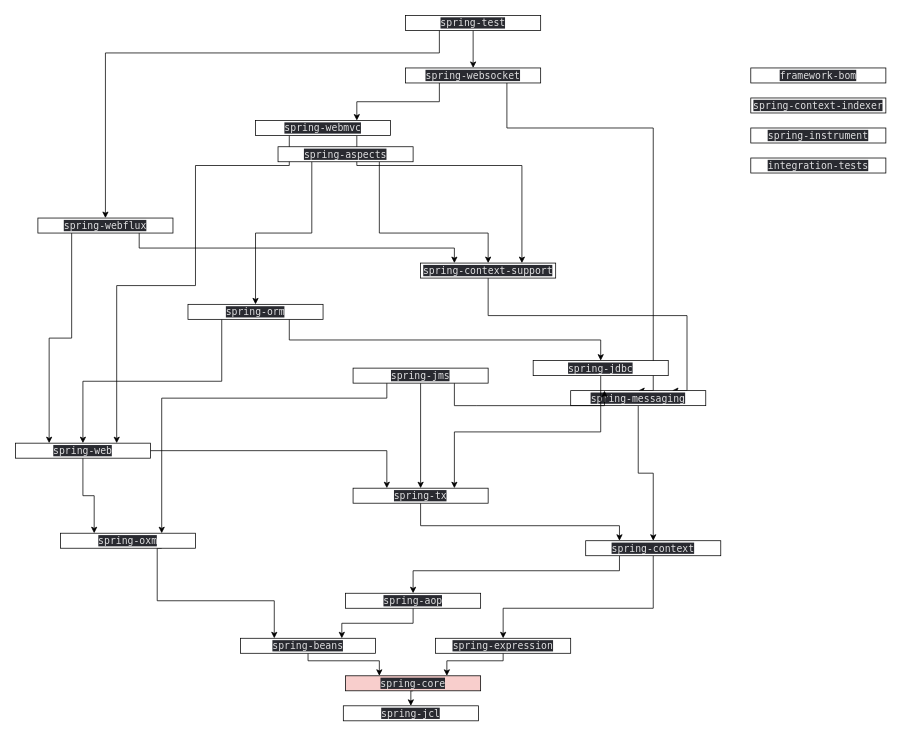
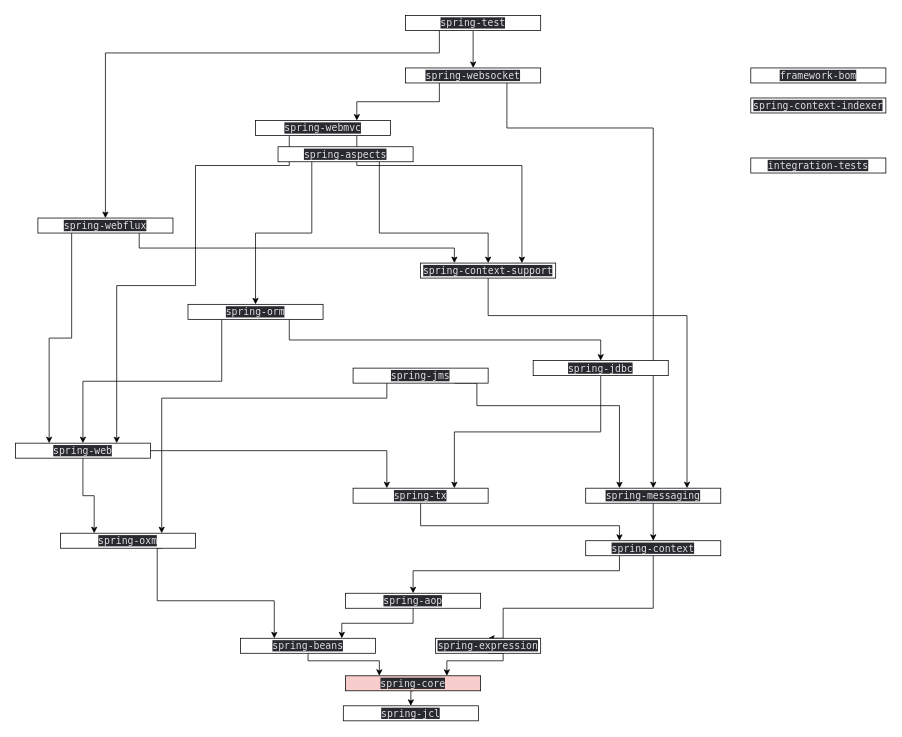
node "spring-instrument": removed
node "spring-messaging": moved (638, 398) -> (653, 495)
edge "spring-jms" -> "spring-tx": removed
node "spring-expression": size 135x15 -> 105x15
